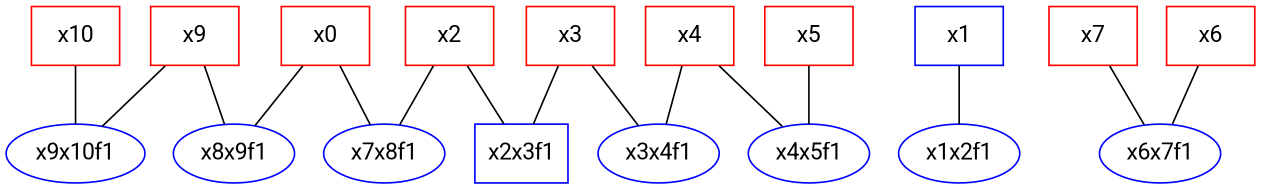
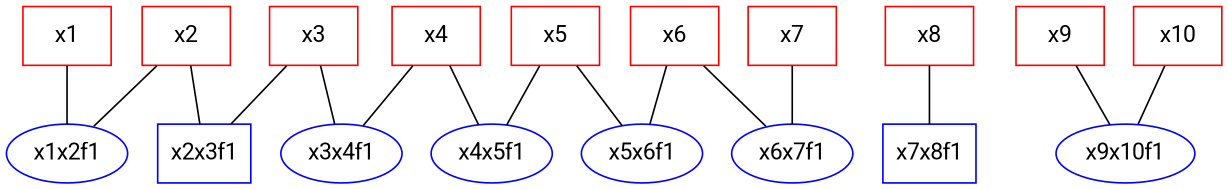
node "x0": label "x0" -> "x8"
node "x1": color blue -> red
edge "x2" -- "x7x8f1": now "x2" -- "x1x2f1"
node "x8x9f1": removed
node "x7x8f1": shape ellipse -> box
node "x5x6f1": added
